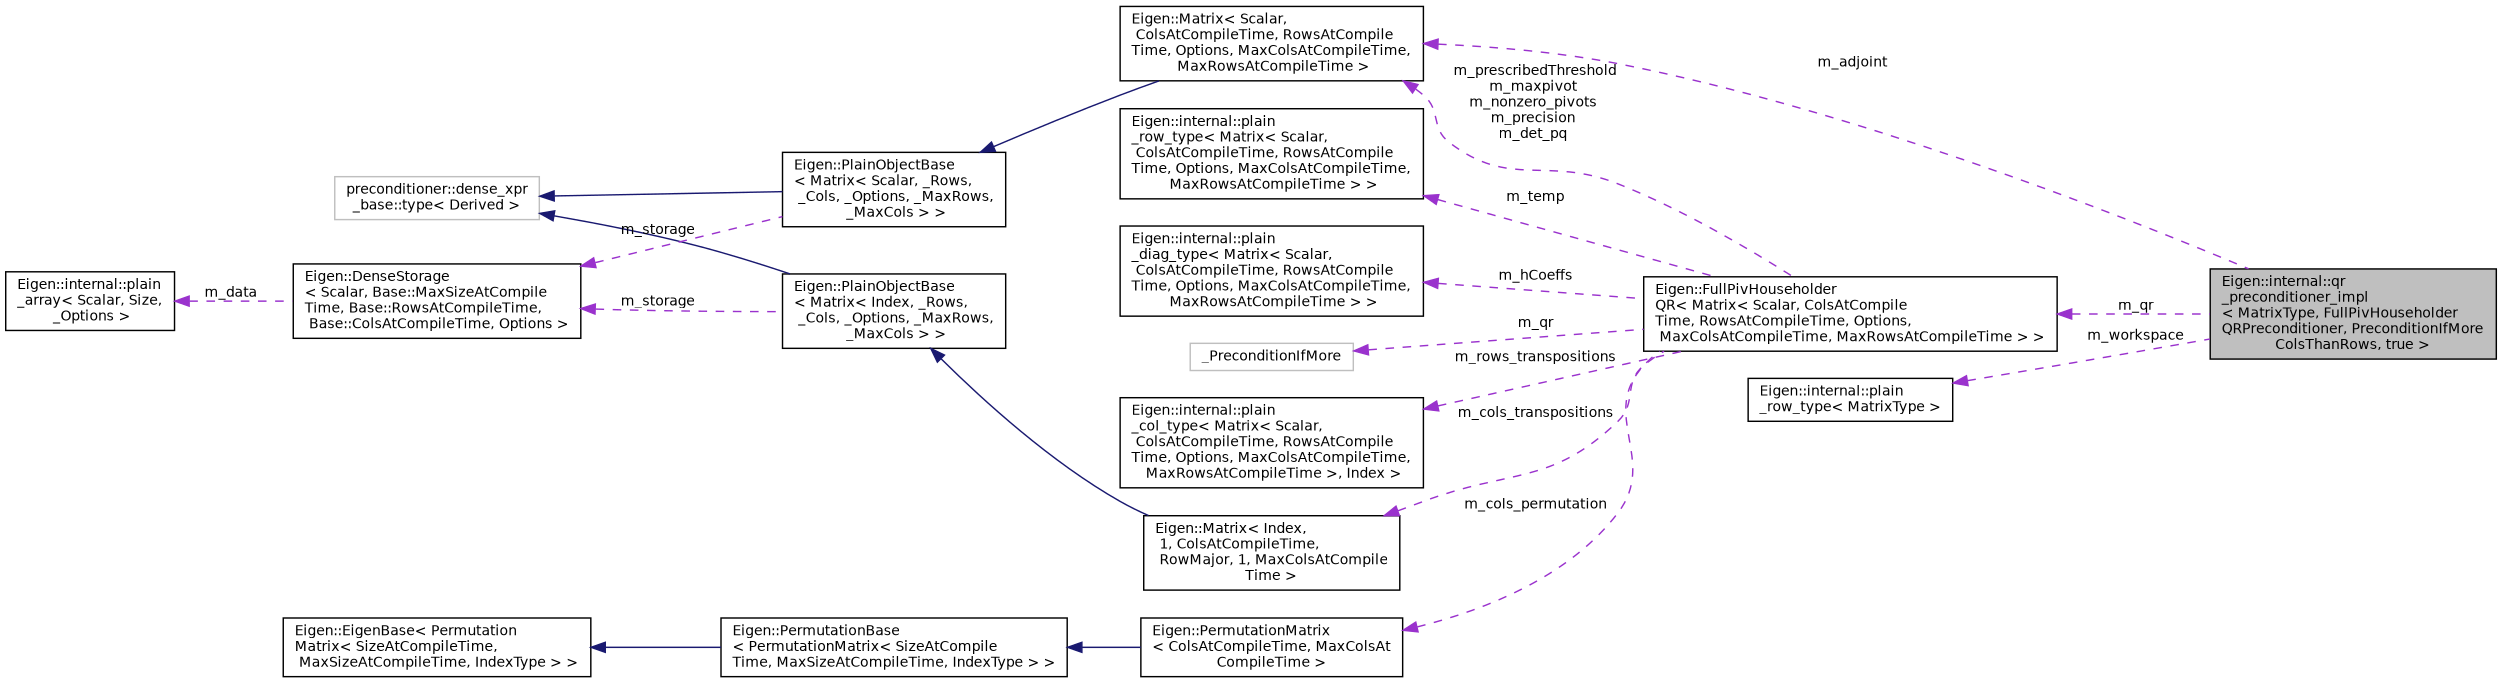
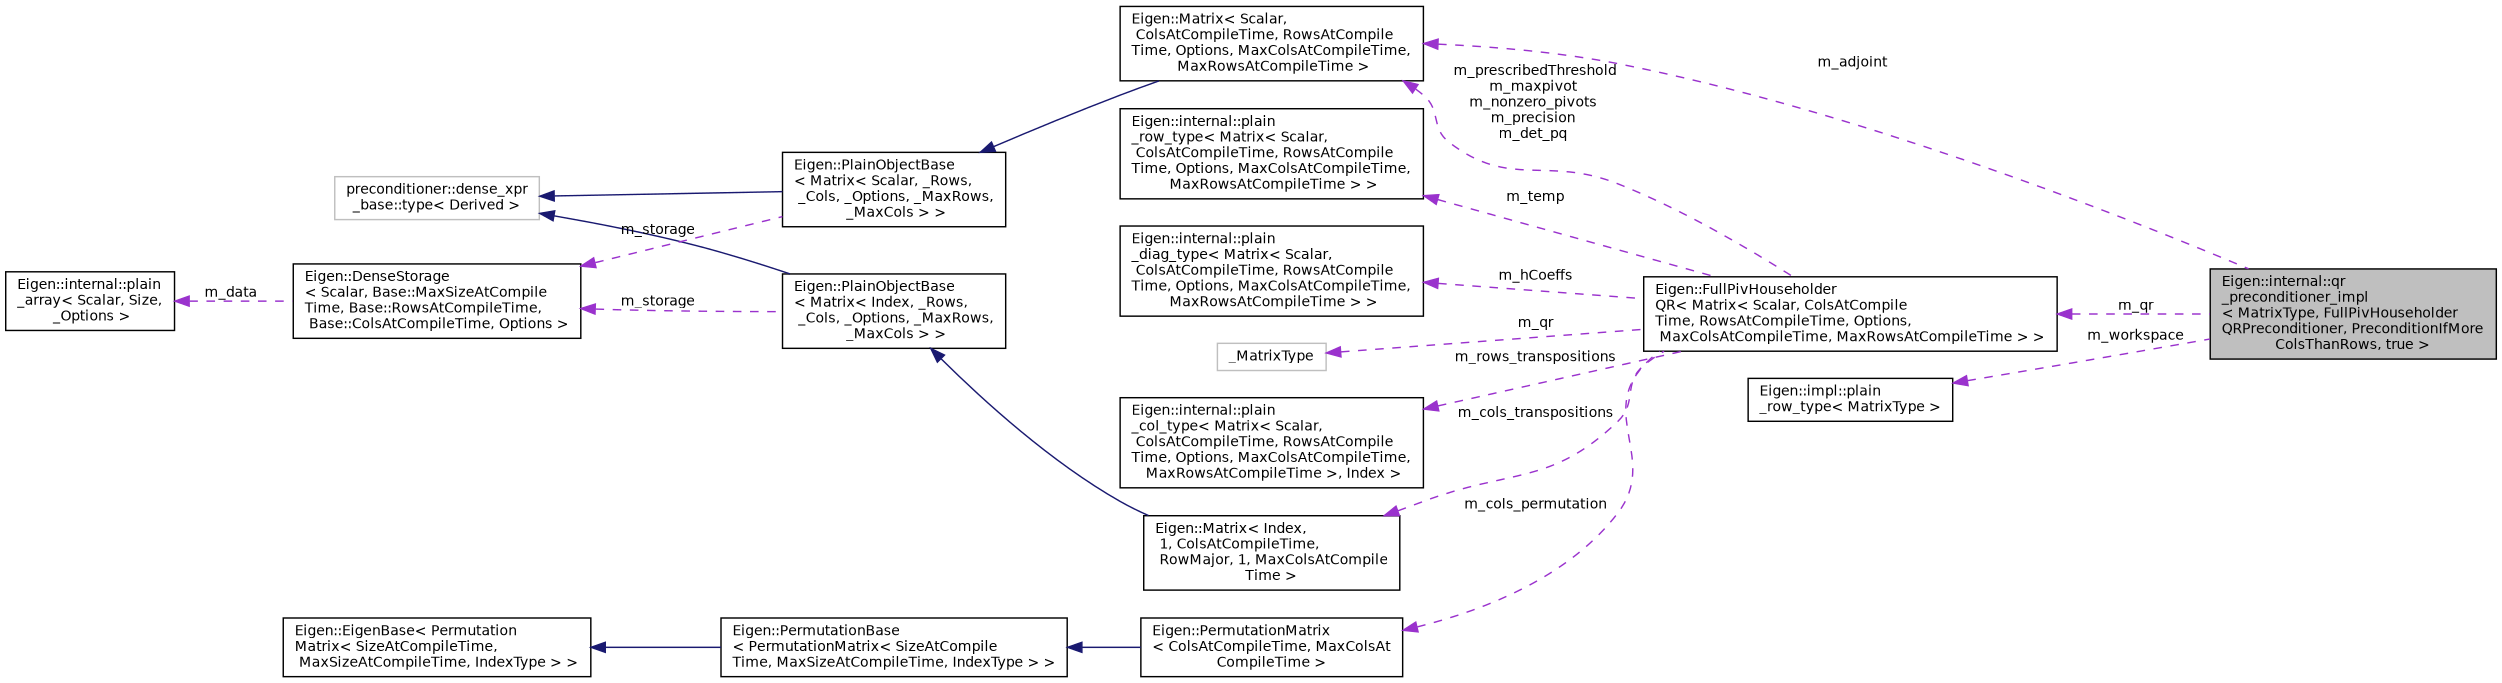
node "_PreconditionIfMore": label "_PreconditionIfMore" -> "_MatrixType"
node "Eigen::internal::plain _row_type< MatrixType >": label "Eigen::internal::plain _row_type< MatrixType >" -> "Eigen::impl::plain _row_type< MatrixType >"
